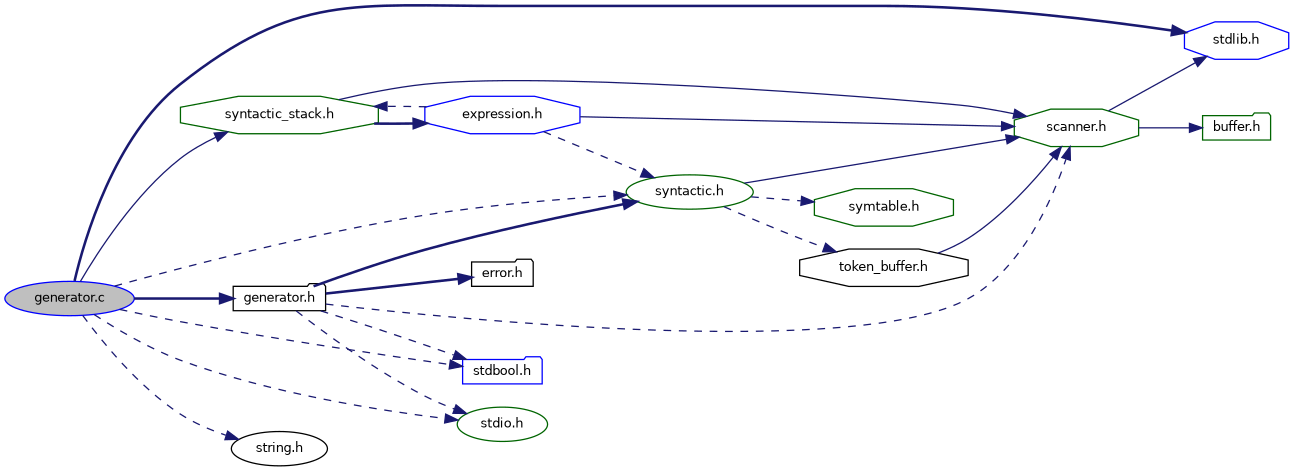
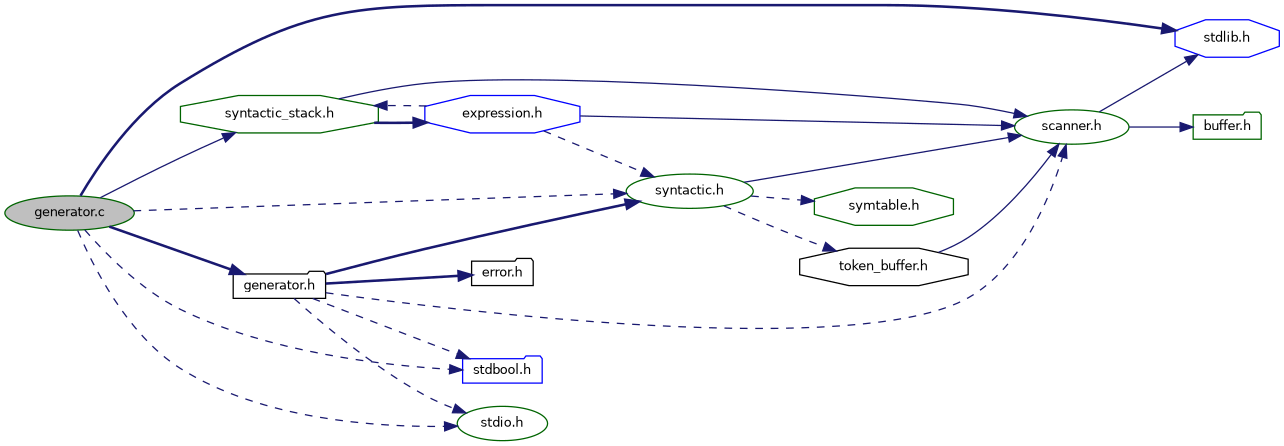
node "scanner.h": shape octagon -> ellipse
node "generator.c": color blue -> darkgreen
node "string.h": removed
